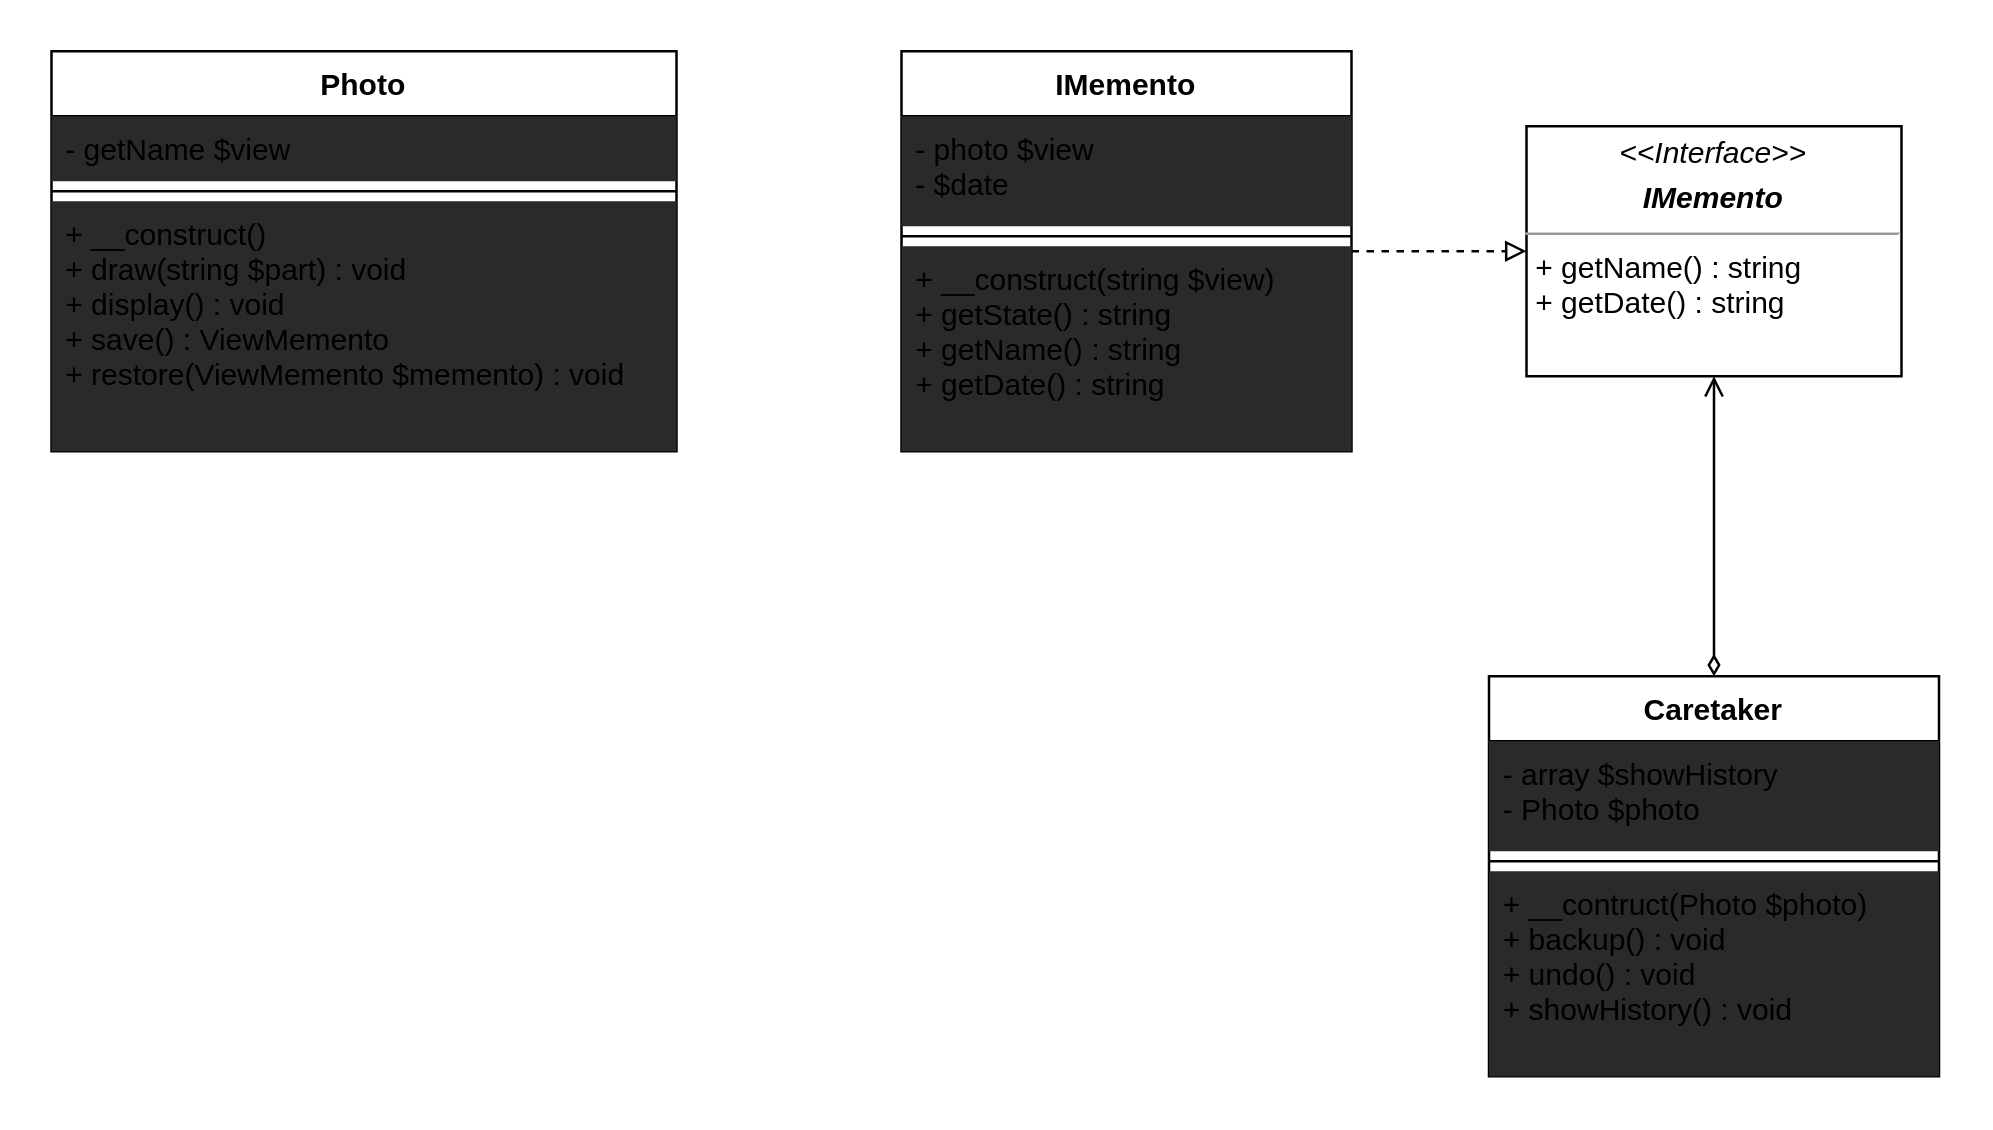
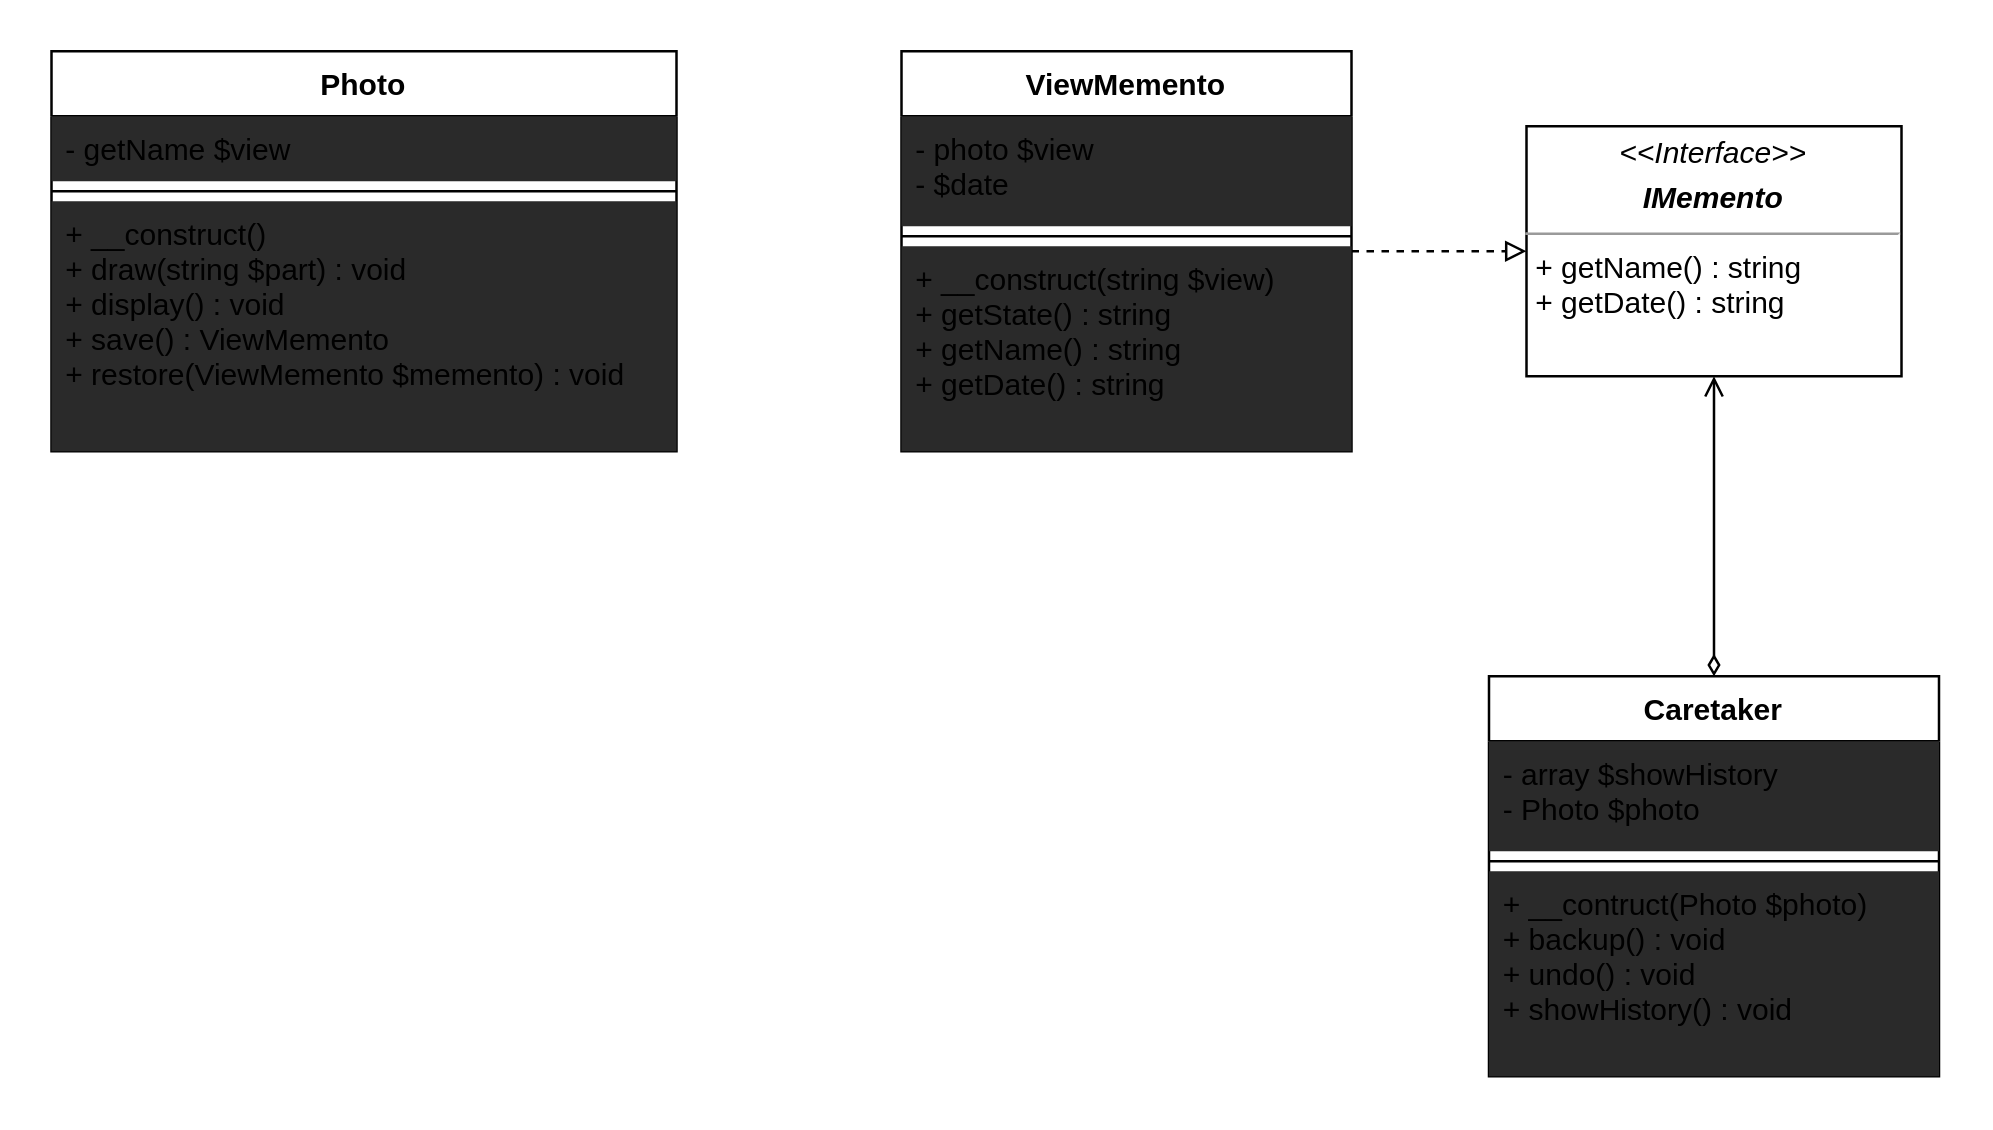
node "IMemento": label "IMemento" -> "ViewMemento"
